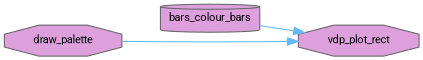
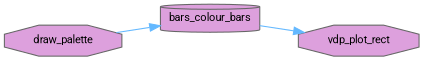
edge "draw_palette" -> "vdp_plot_rect": now "draw_palette" -> "bars_colour_bars"
